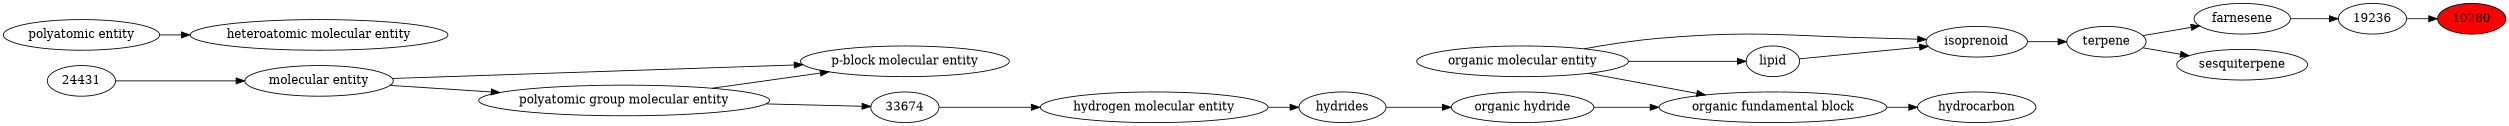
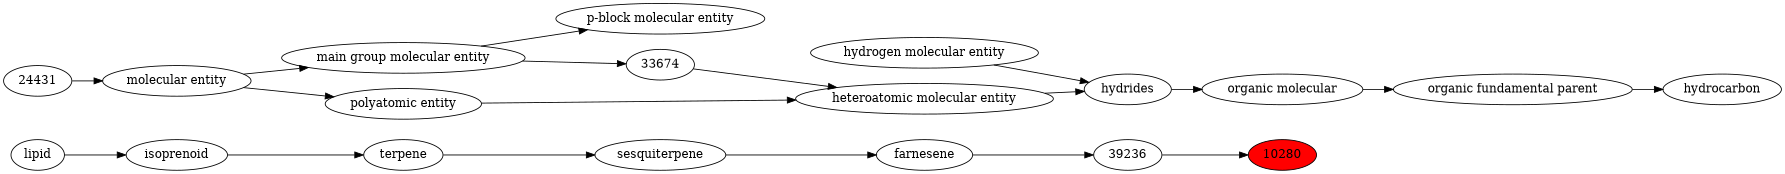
node "19236": label "19236" -> "39236"
edge "terpene" -> "farnesene": now "sesquiterpene" -> "farnesene"
node "organic molecular entity": removed
edge "molecular entity" -> "p-block molecular entity": now "molecular entity" -> "polyatomic entity"
edge "heteroatomic molecular entity" -> "hydrides": added
node "polyatomic group molecular entity": label "polyatomic group molecular entity" -> "main group molecular entity"
edge "33674" -> "hydrogen molecular entity": now "33674" -> "heteroatomic molecular entity"
node "organic hydride": label "organic hydride" -> "organic molecular"
node "organic fundamental block": label "organic fundamental block" -> "organic fundamental parent"
